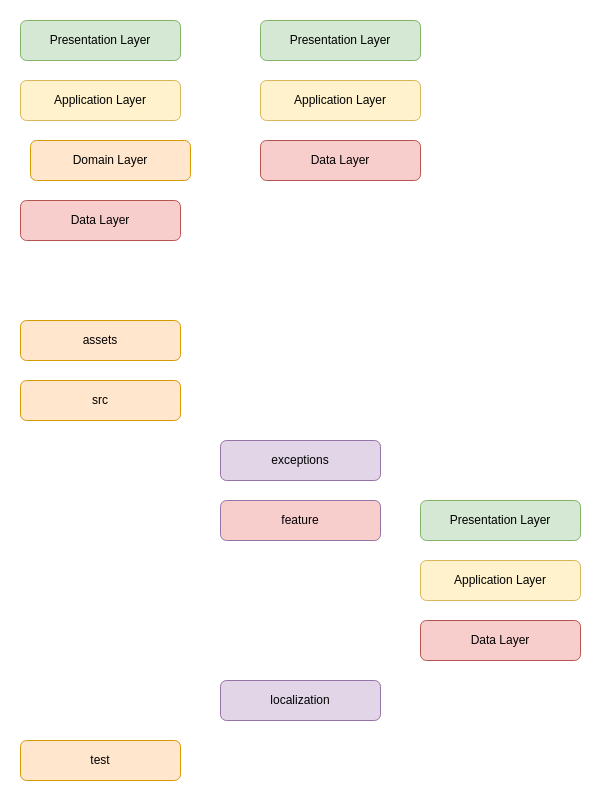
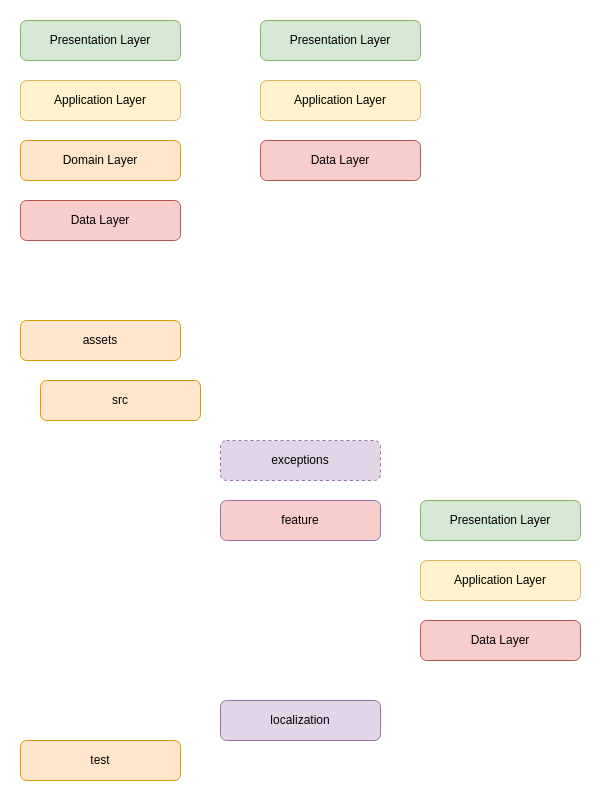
node "Domain Layer": moved (111, 161) -> (101, 161)
node "src": moved (101, 401) -> (121, 401)
node "exceptions": style solid -> dashed
node "localization": moved (301, 701) -> (301, 721)
